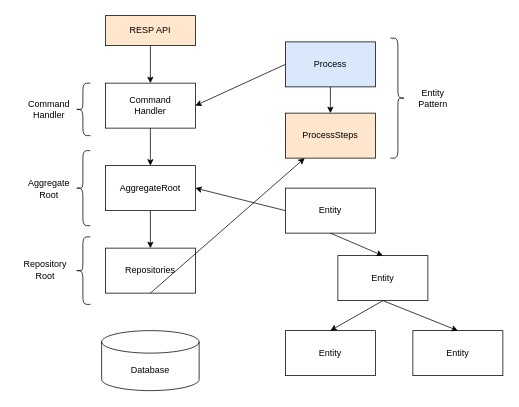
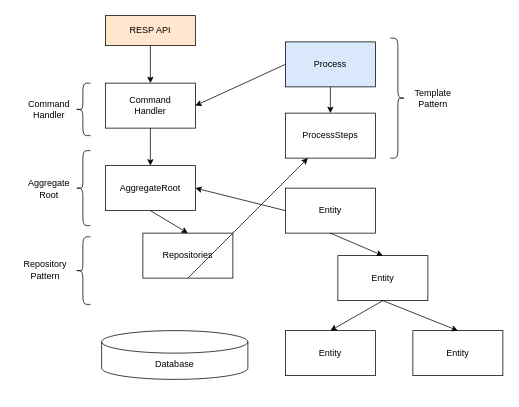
node "Entity Pattern": label "Entity Pattern" -> "Template Pattern"
node "ProcessSteps": fillcolor #ffe6cc -> #ffffff
node "Repository Root": label "Repository Root" -> "Repository Pattern"
node "Repositories": moved (150, 270) -> (188, 255)
node "Database": size 98x60 -> 146x49
